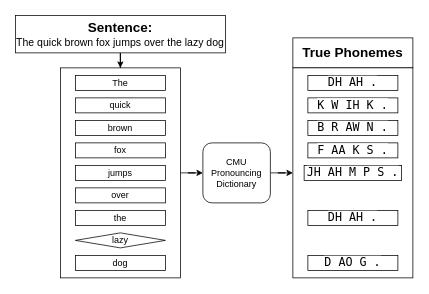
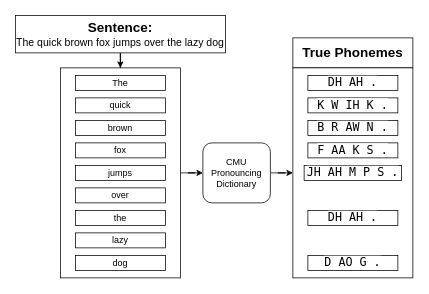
node "lazy": shape diamond -> rectangle
